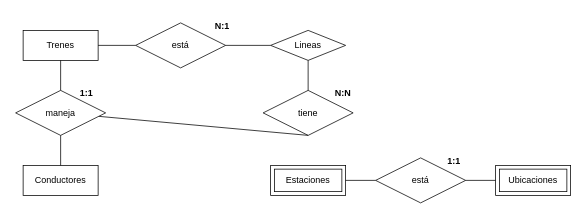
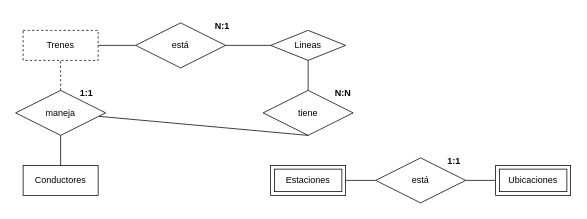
node "Trenes": style solid -> dashed
edge "Trenes" -- "maneja": style solid -> dashed
